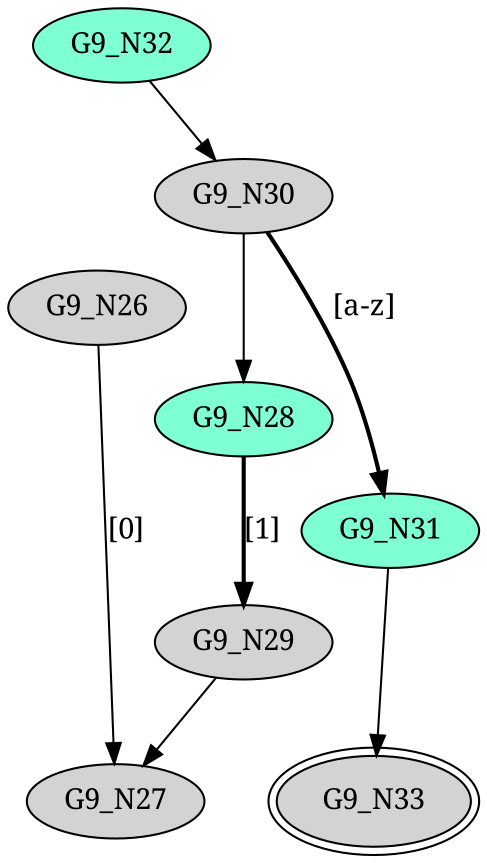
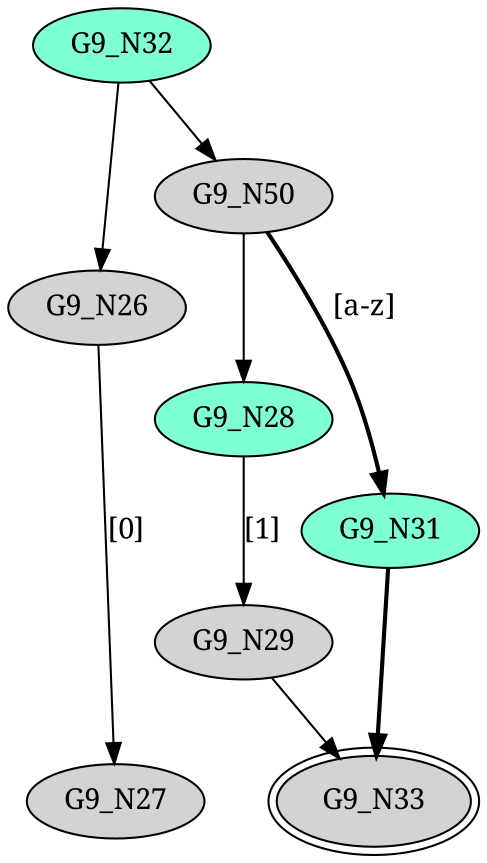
edge "G9_N32" -> "G9_N26": added
node "G9_N30": label "G9_N30" -> "G9_N50"
edge "G9_N28" -> "G9_N29": style bold -> solid
edge "G9_N31" -> "G9_N33": style solid -> bold
edge "G9_N29" -> "G9_N27": now "G9_N29" -> "G9_N33"
